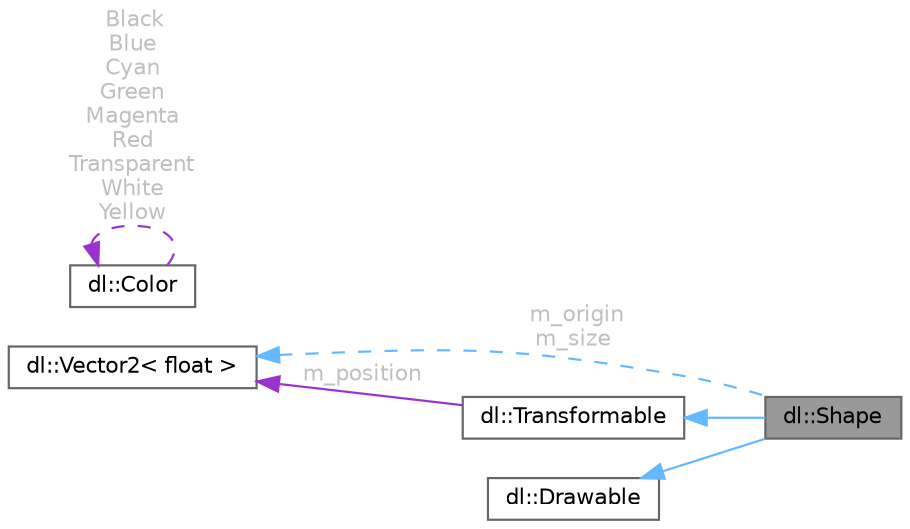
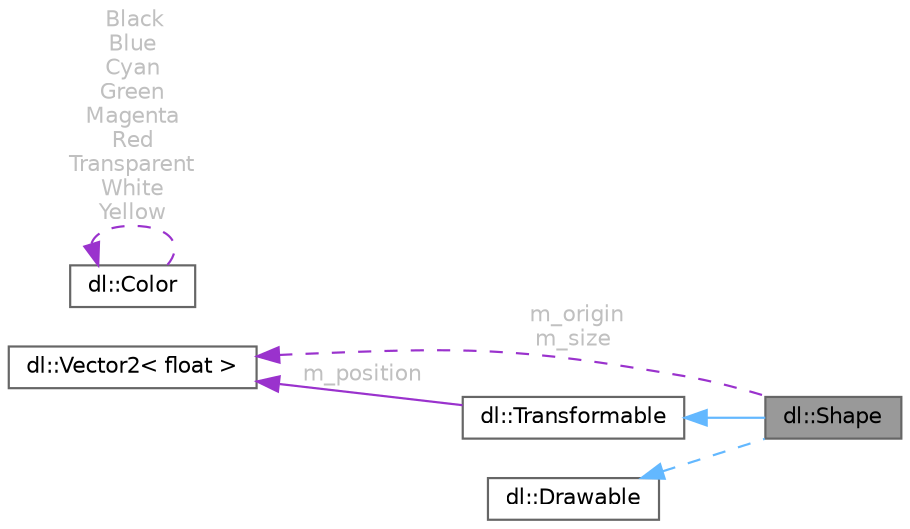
edge "dl::Shape" -> "dl::Vector2< float >": color steelblue1 -> darkorchid3
edge "dl::Shape" -> "dl::Drawable": style solid -> dashed
